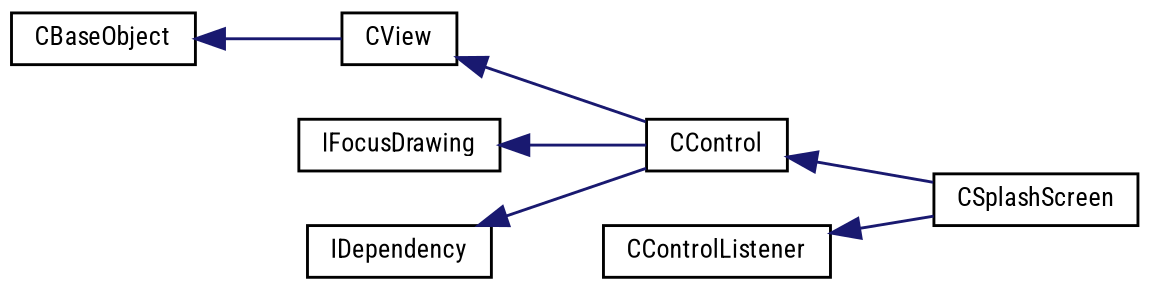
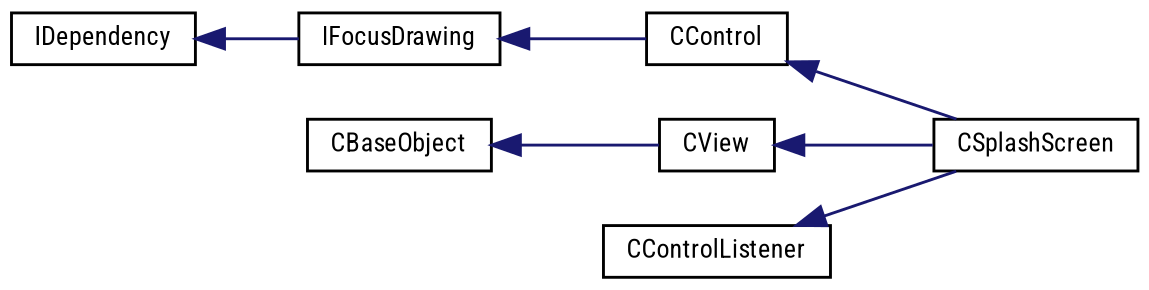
edge "CControl" -> "CView": now "CSplashScreen" -> "CView"
edge "CControl" -> "IDependency": now "IFocusDrawing" -> "IDependency"
